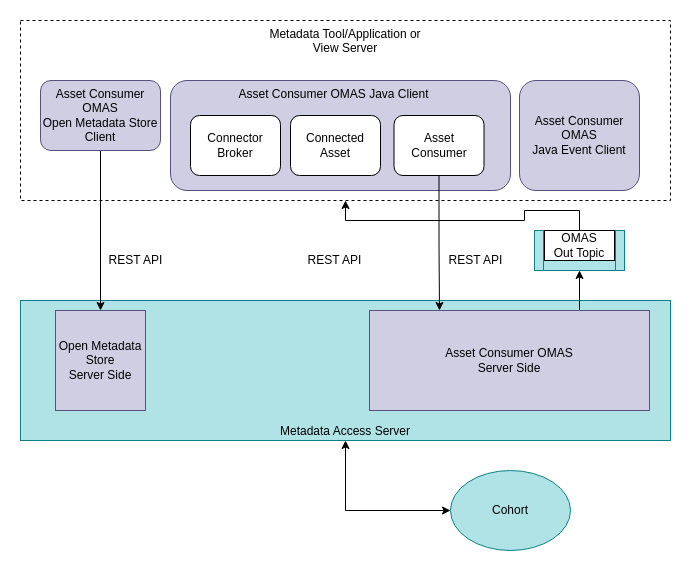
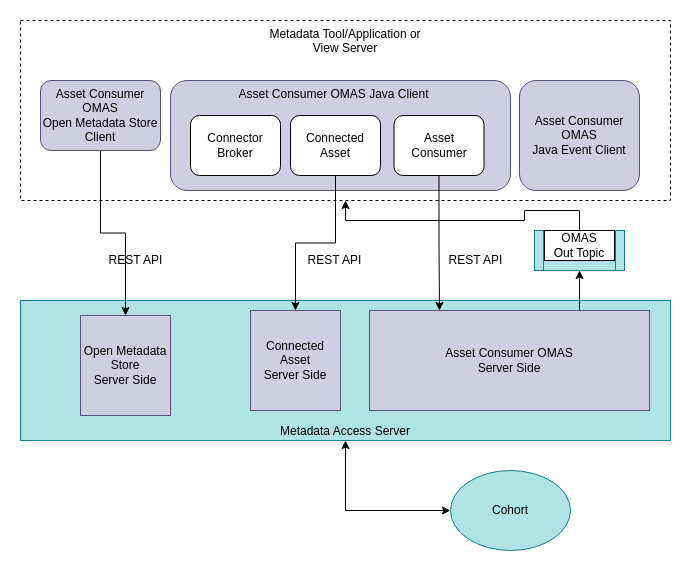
edge "Connected Asset" -> "Connected Asset Server Side": added
node "Open Metadata Store Server Side": moved (101, 361) -> (126, 366)
node "Connected Asset Server Side": added
